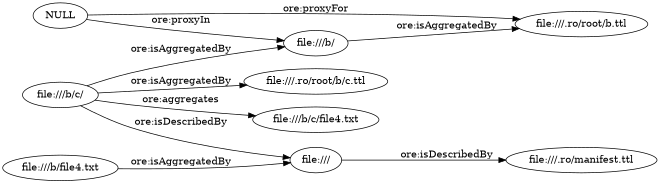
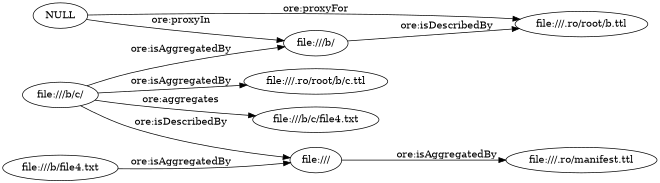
edge "file:///b/" -> "file:///.ro/root/b.ttl": label "ore:isAggregatedBy" -> "ore:isDescribedBy"
edge "file:///" -> "file:///.ro/manifest.ttl": label "ore:isDescribedBy" -> "ore:isAggregatedBy"
